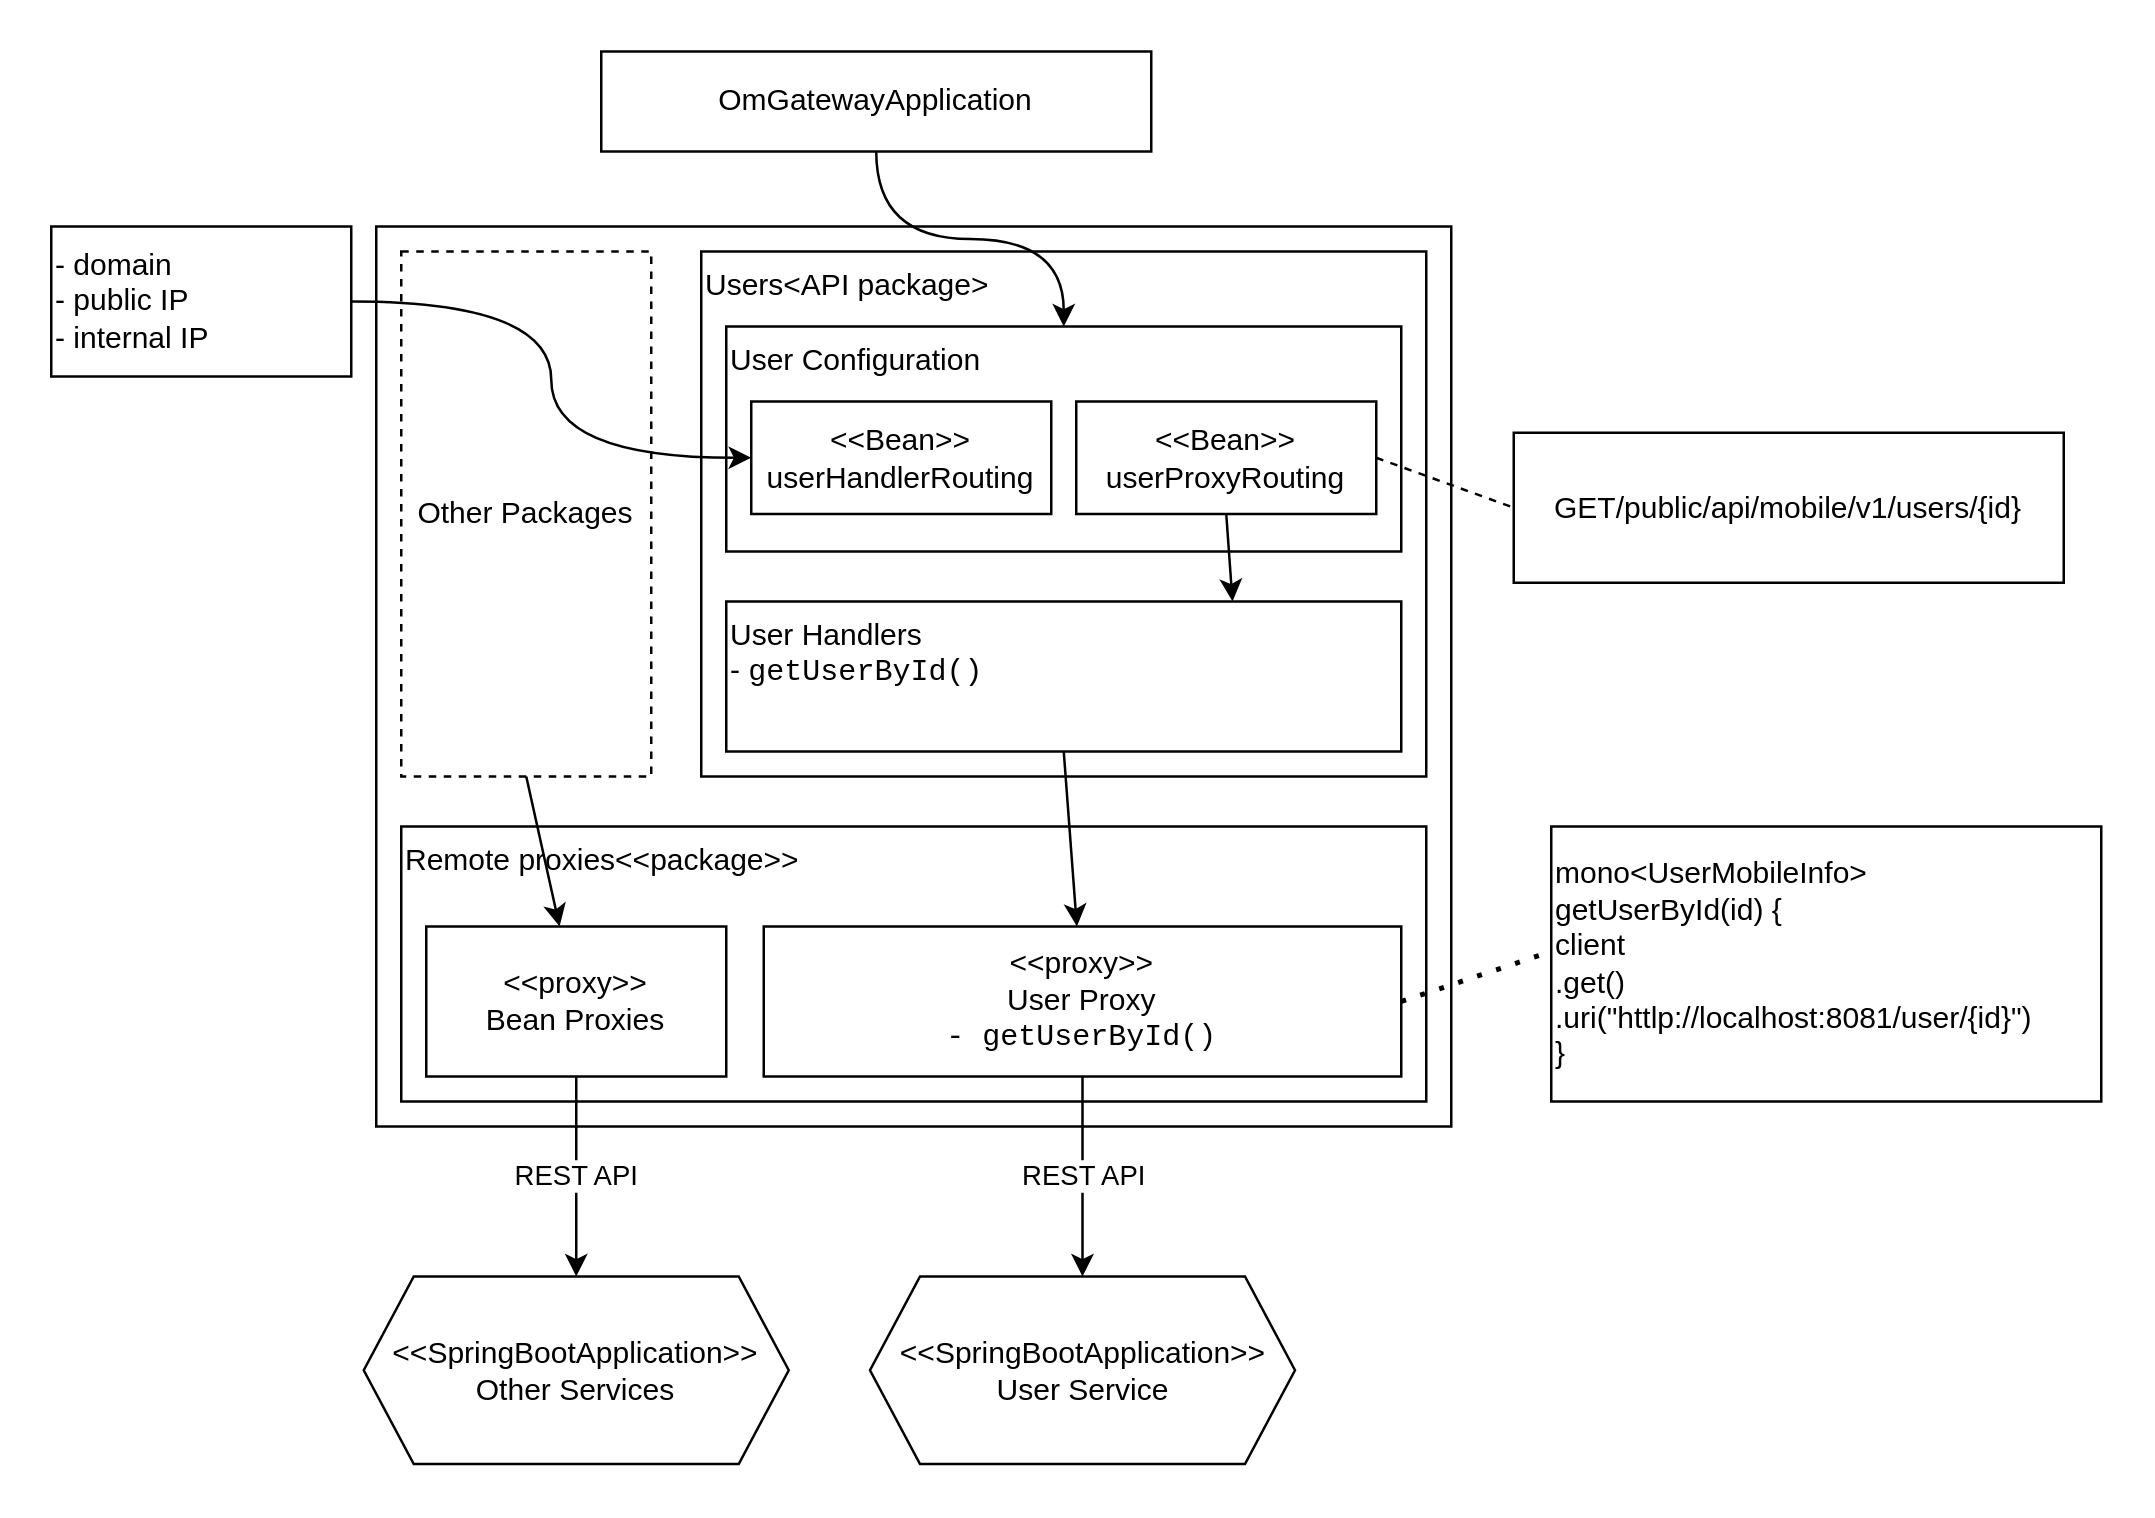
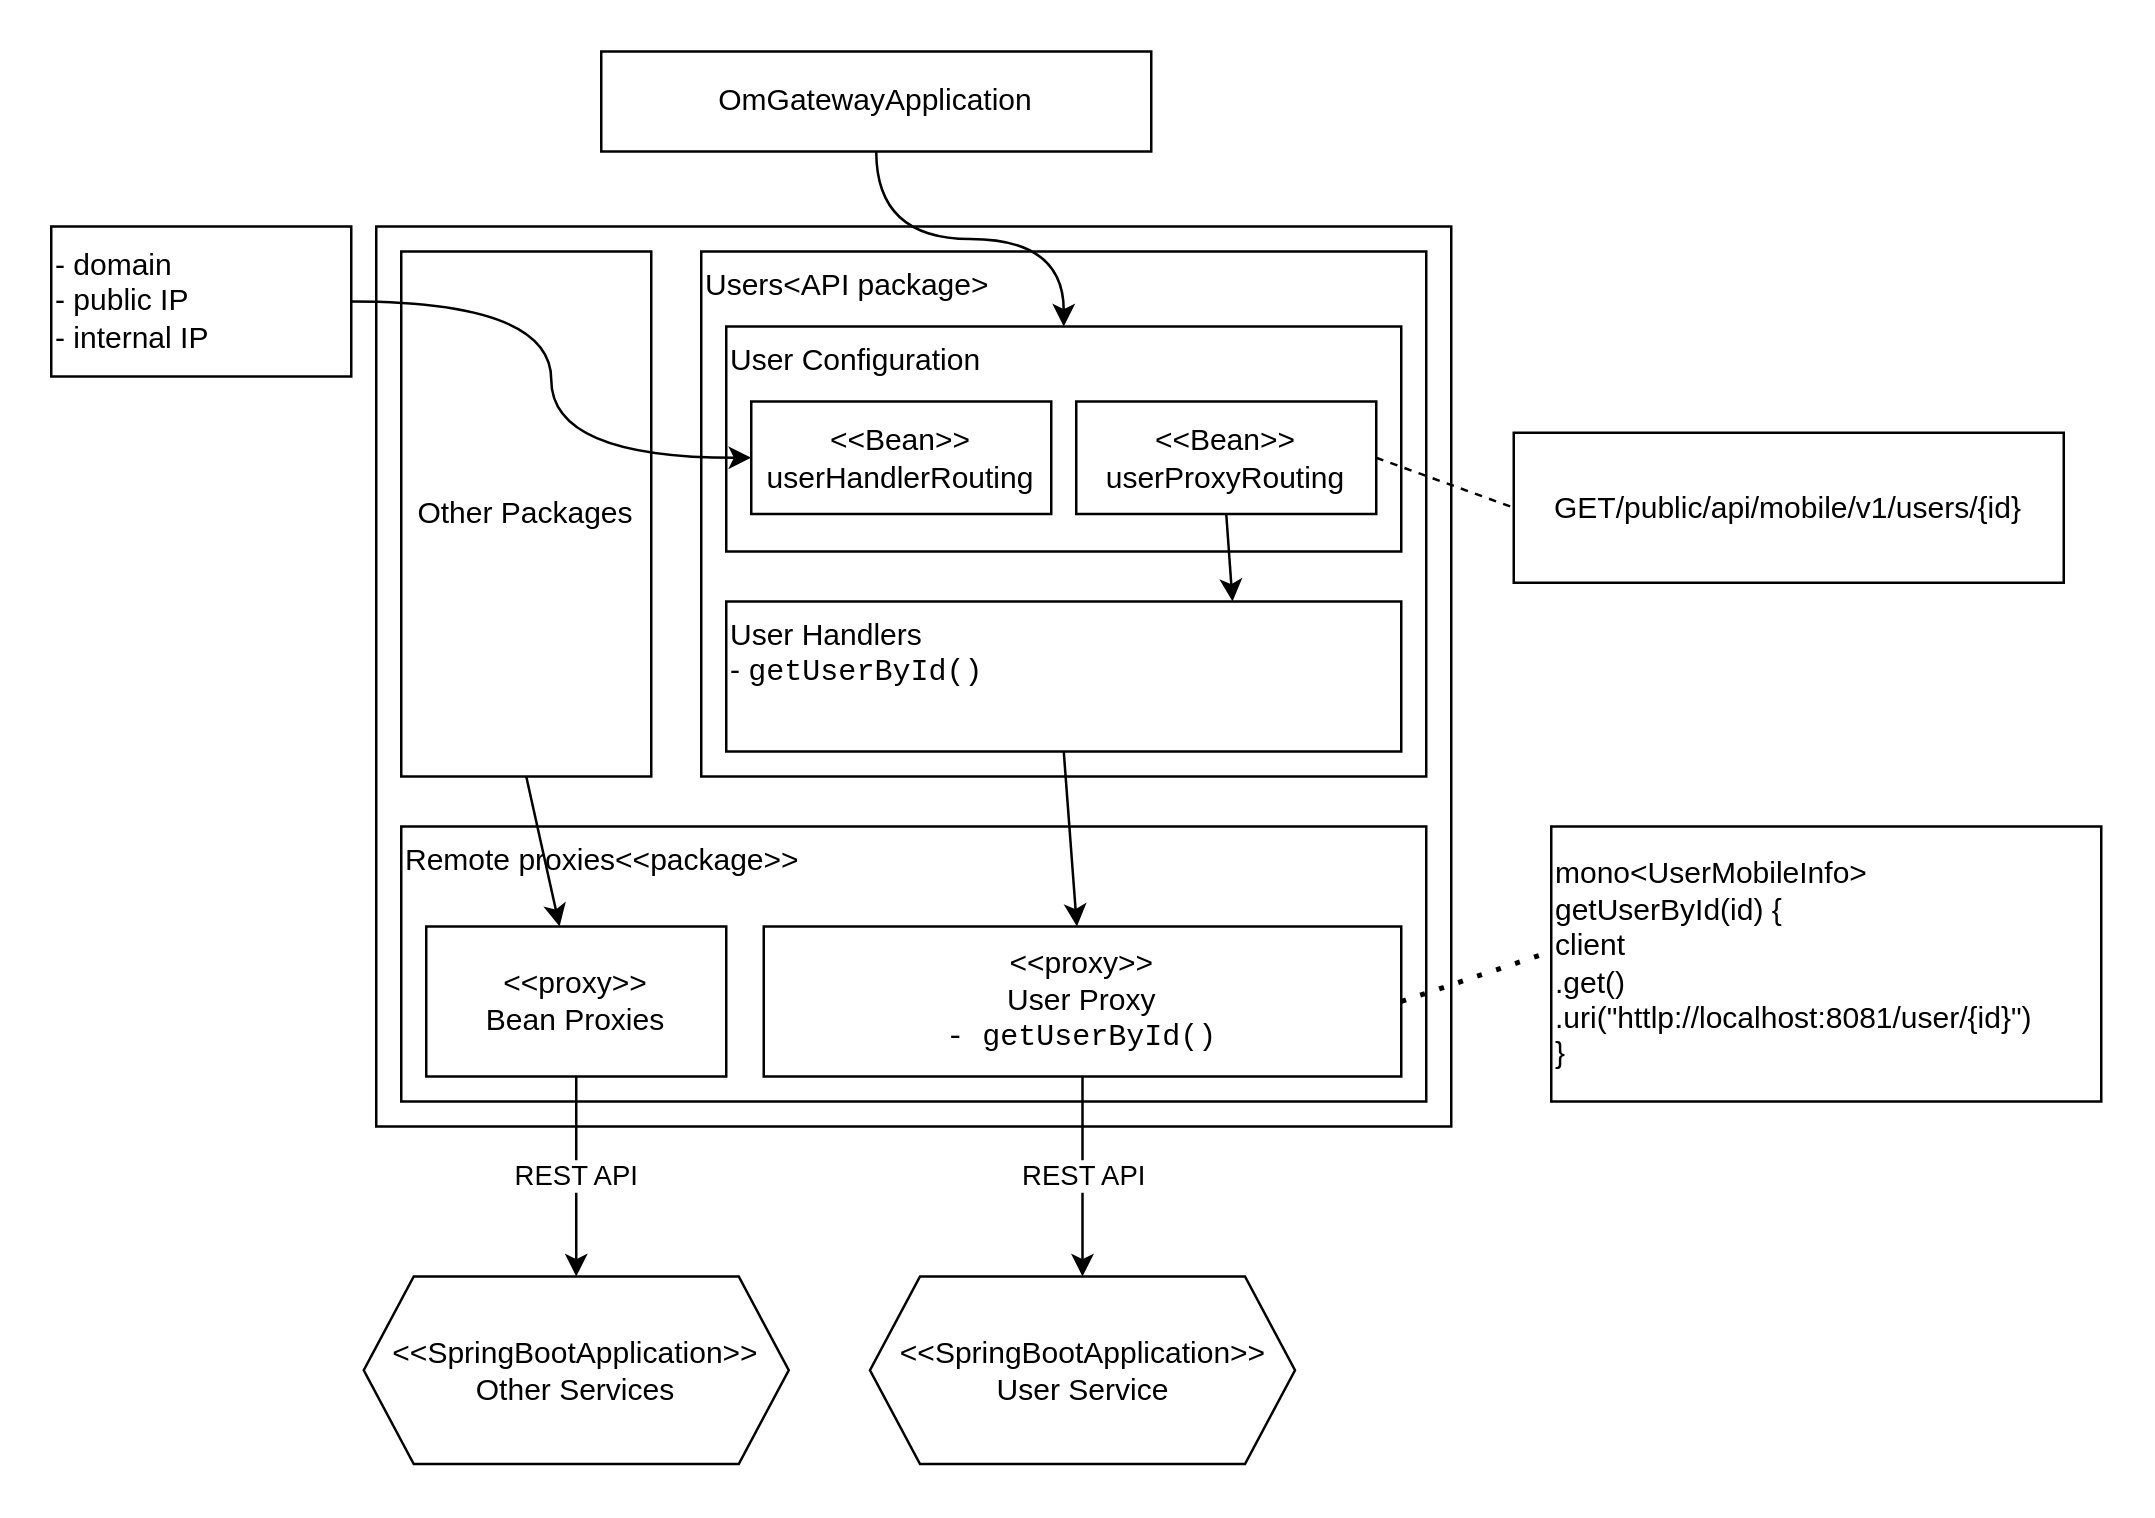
node "Other Packages": style dashed -> solid
